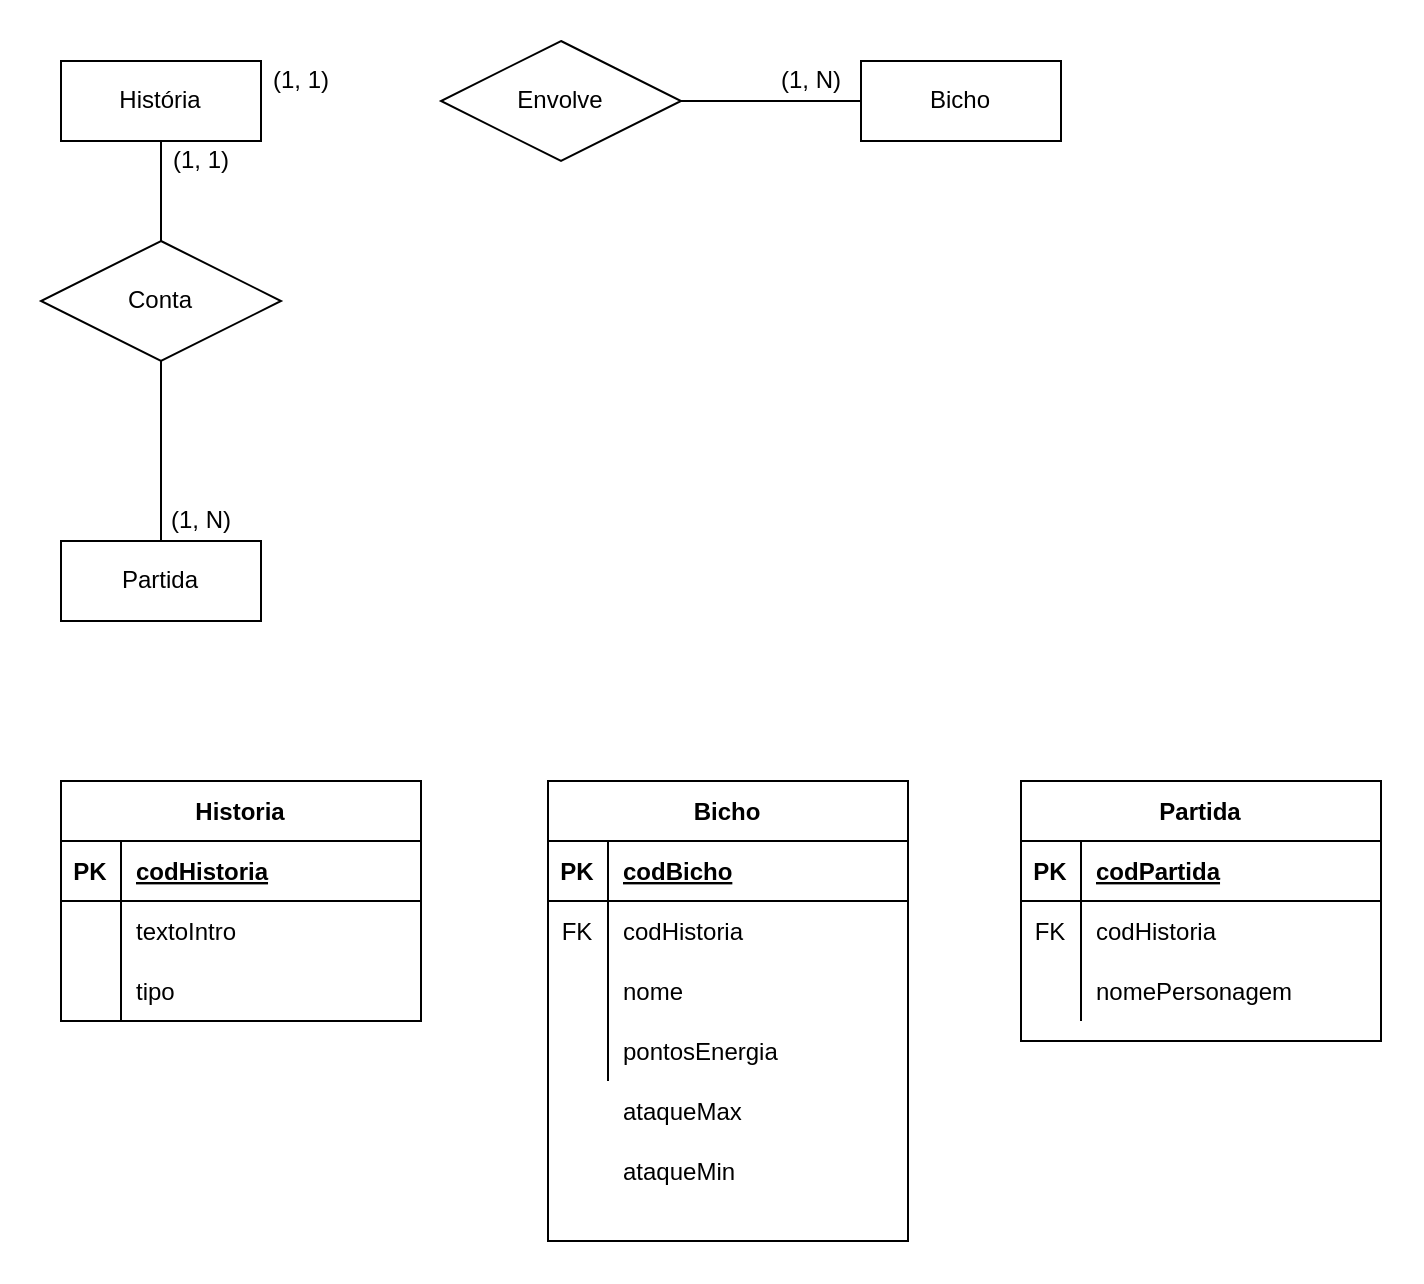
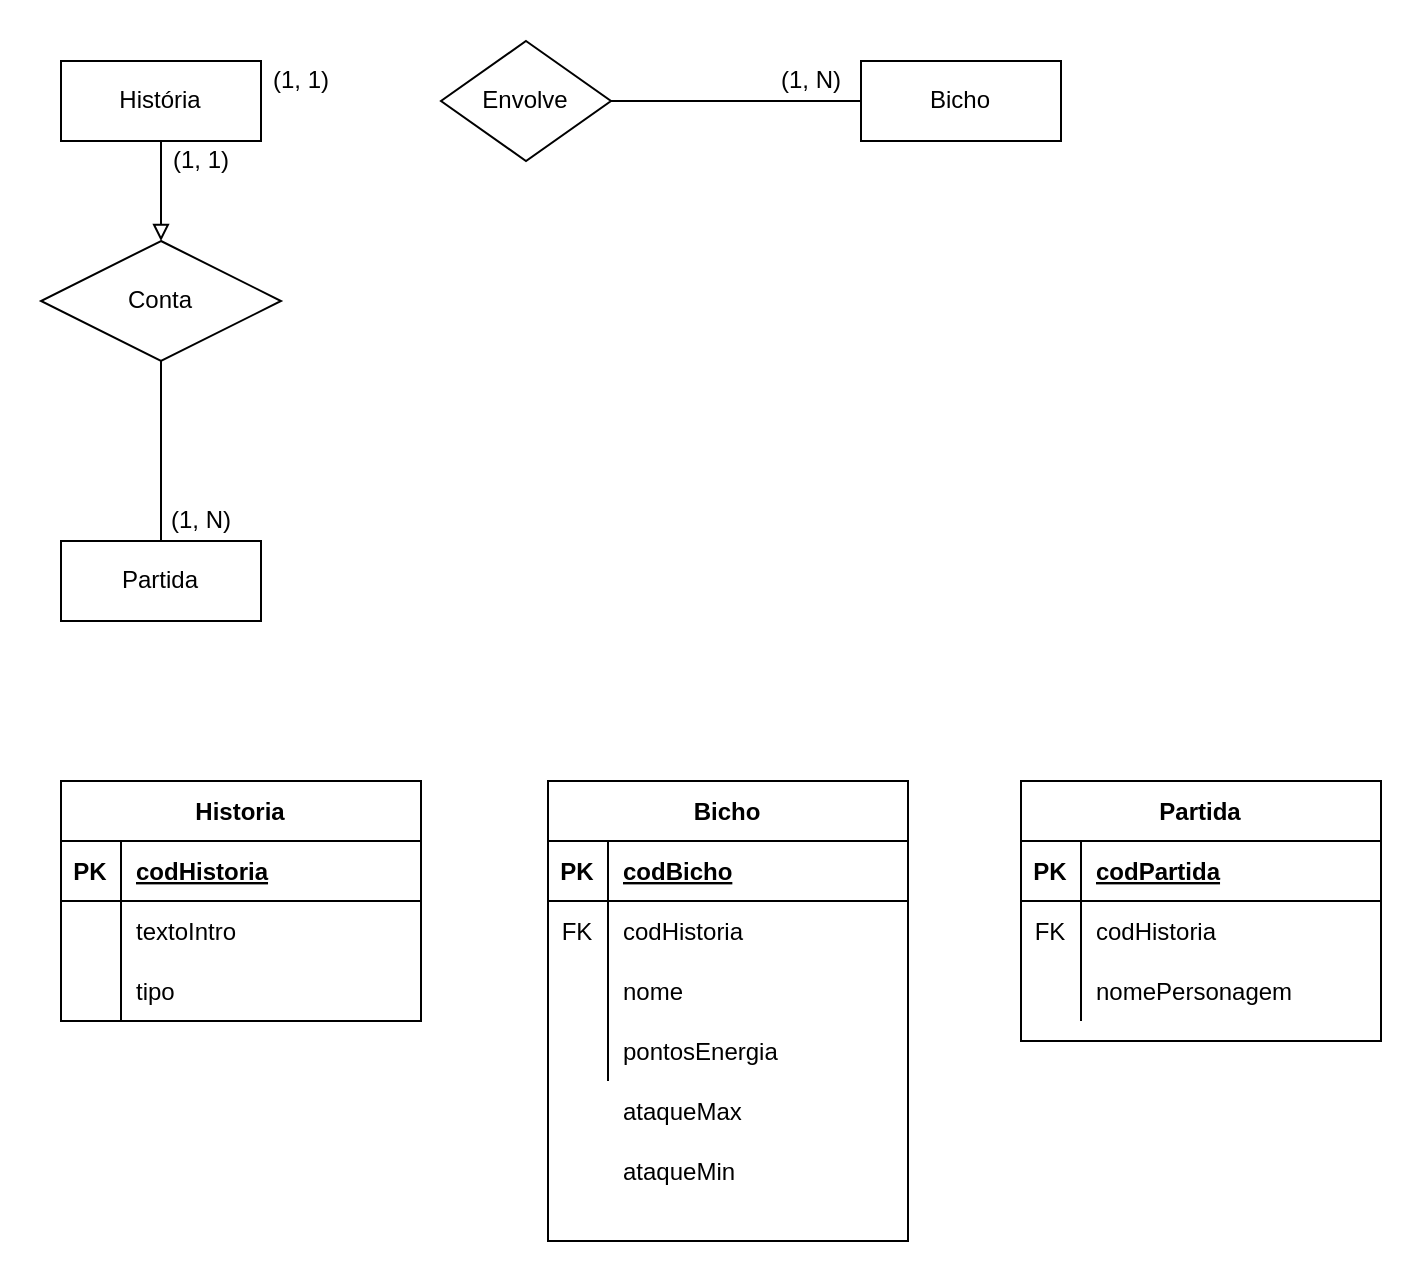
node "Envolve": size 240x120 -> 170x120
edge "História" -- "Conta": arrowhead none -> block
